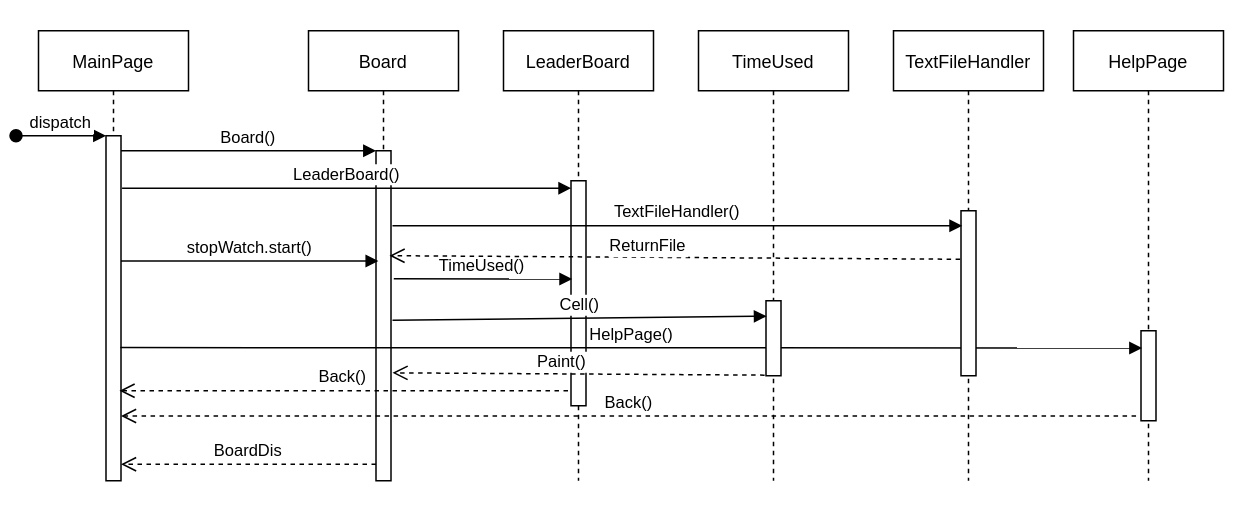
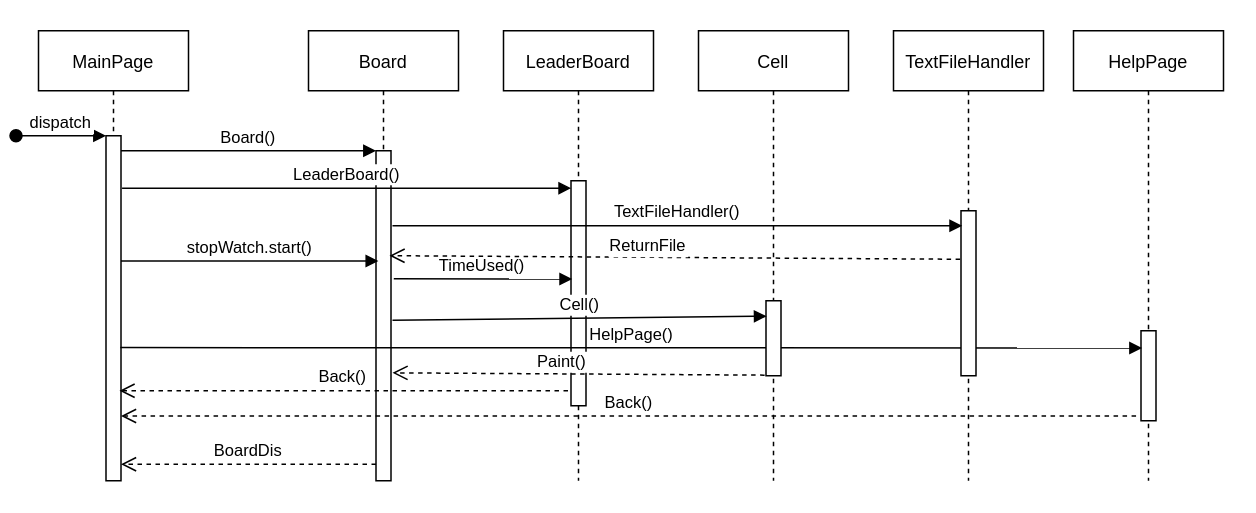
node "TimeUsed": label "TimeUsed" -> "Cell"
